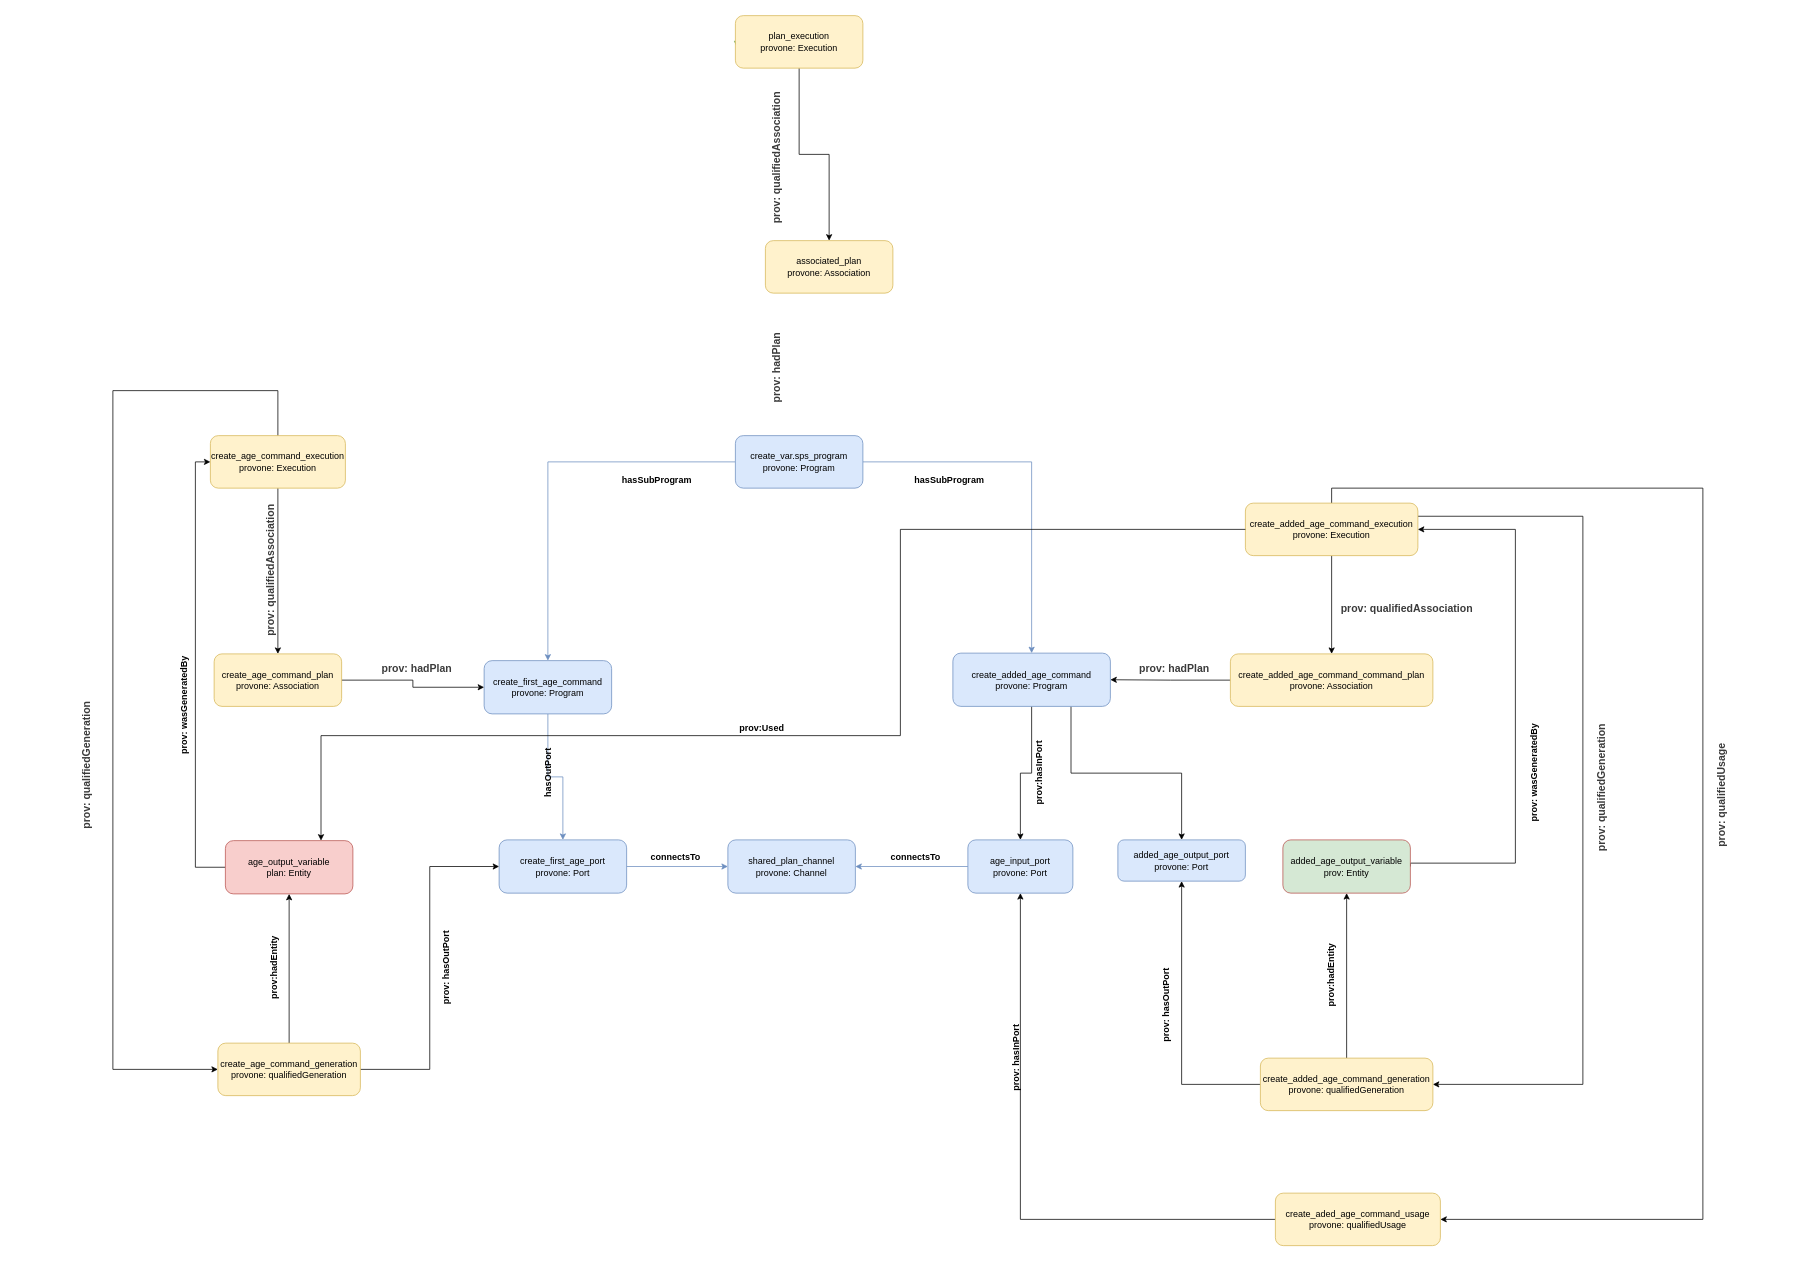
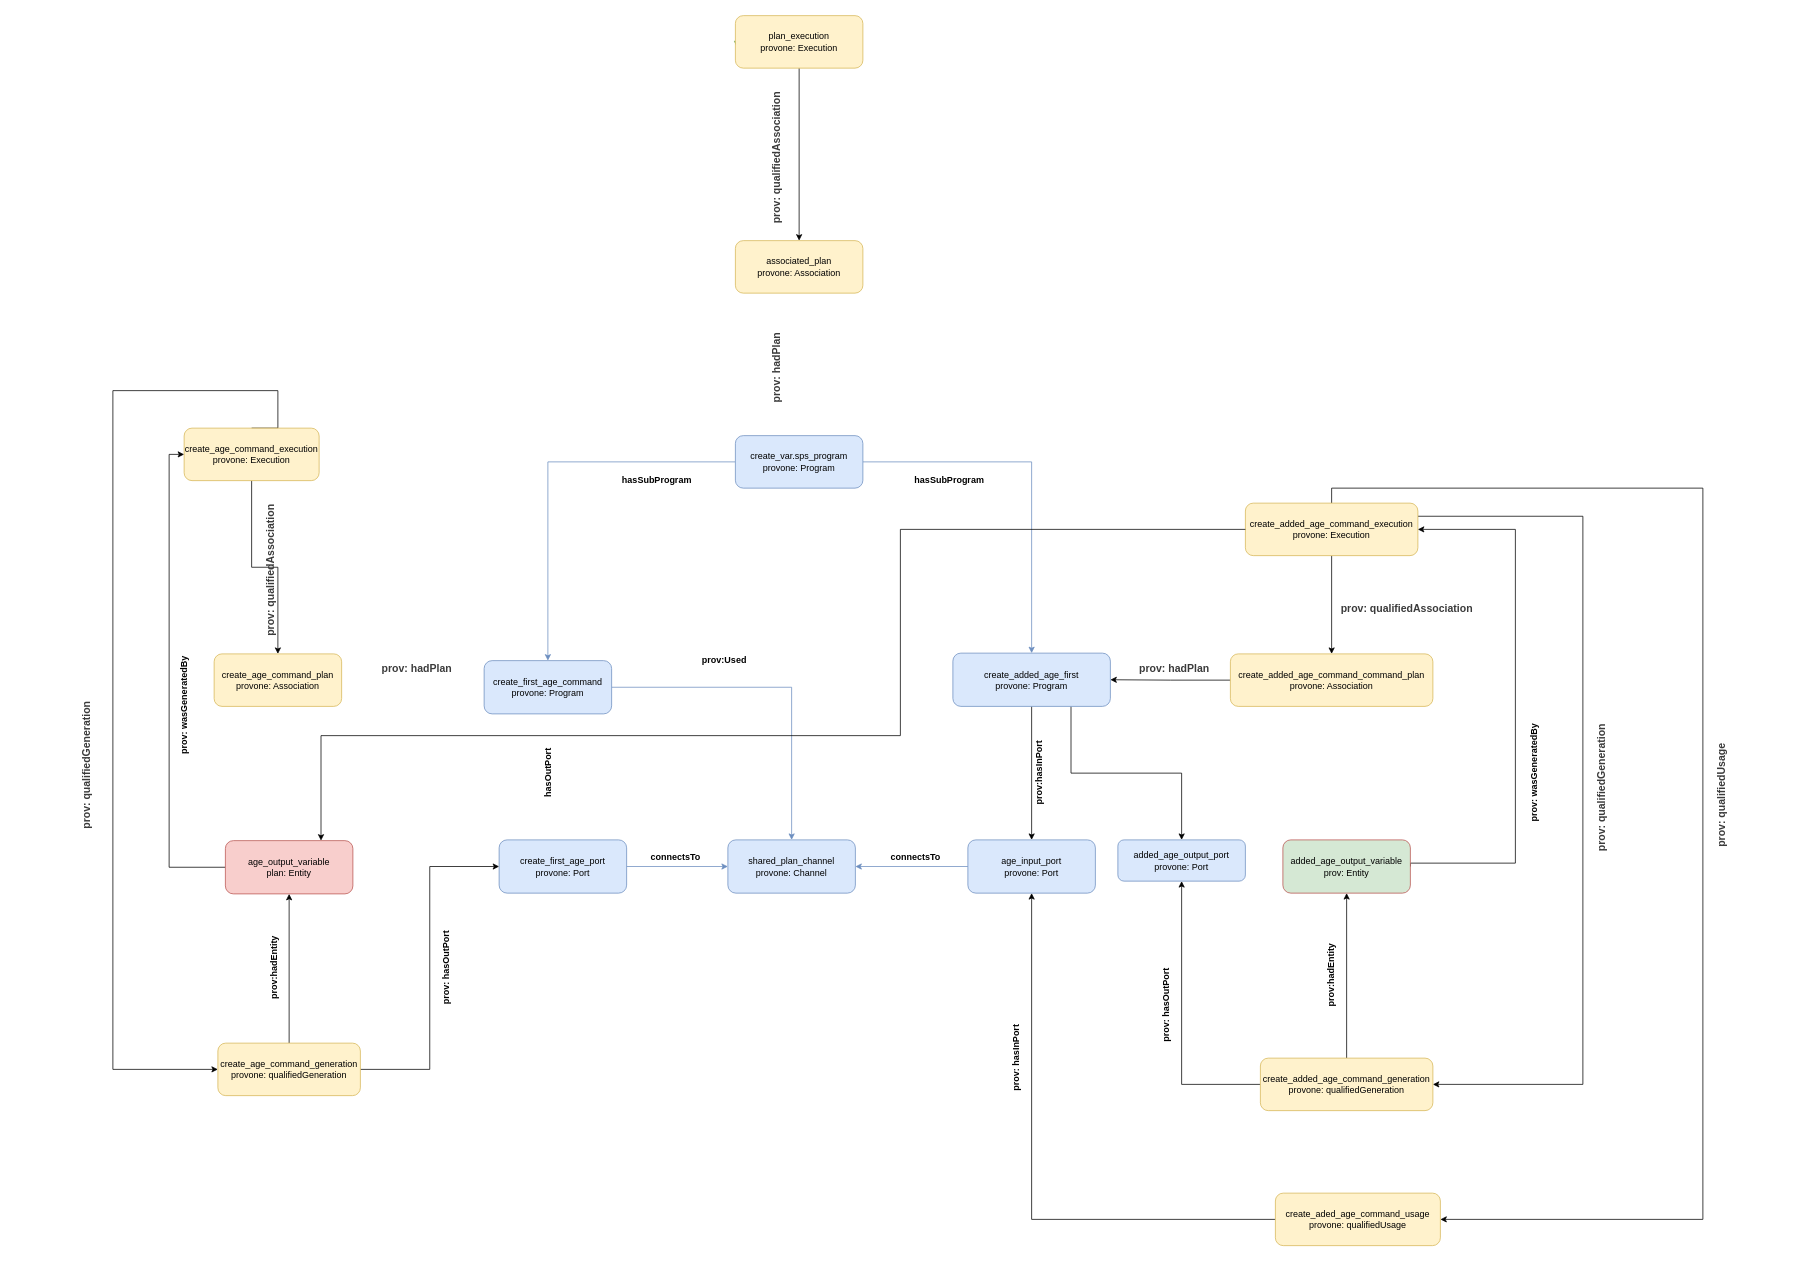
node "associated_plan provone: Association": moved (829, 267) -> (799, 267)
node "create_age_command_execution provone: Execution": moved (278, 462) -> (252, 454)
node "create_added_age_command provone: Program": label "create_added_age_command provone: Program" -> "create_added_age_first provone: Program"
edge "create_age_command_plan provone: Association" -> "create_first_age_command provone: Program": removed
node "prov:Used": moved (762, 728) -> (724, 660)
edge "create_first_age_command provone: Program" -> "create_first_age_port provone: Port": now "create_first_age_command provone: Program" -> "shared_plan_channel provone: Channel"
node "age_input_port provone: Port": size 105x53 -> 128x53
